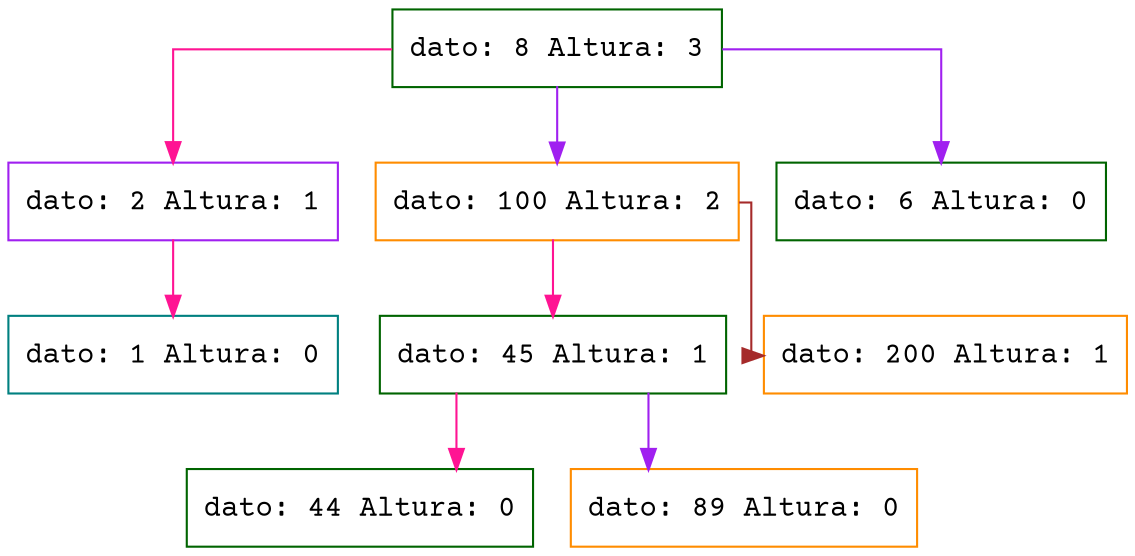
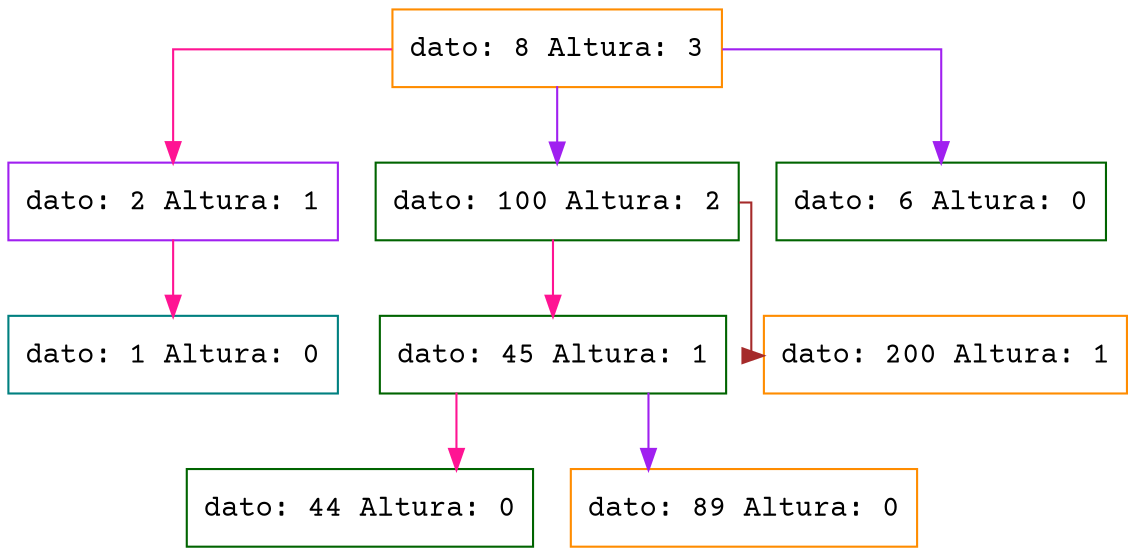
node "dato: 8 Altura: 3": color darkgreen -> darkorange
node "dato: 100 Altura: 2": color darkorange -> darkgreen
